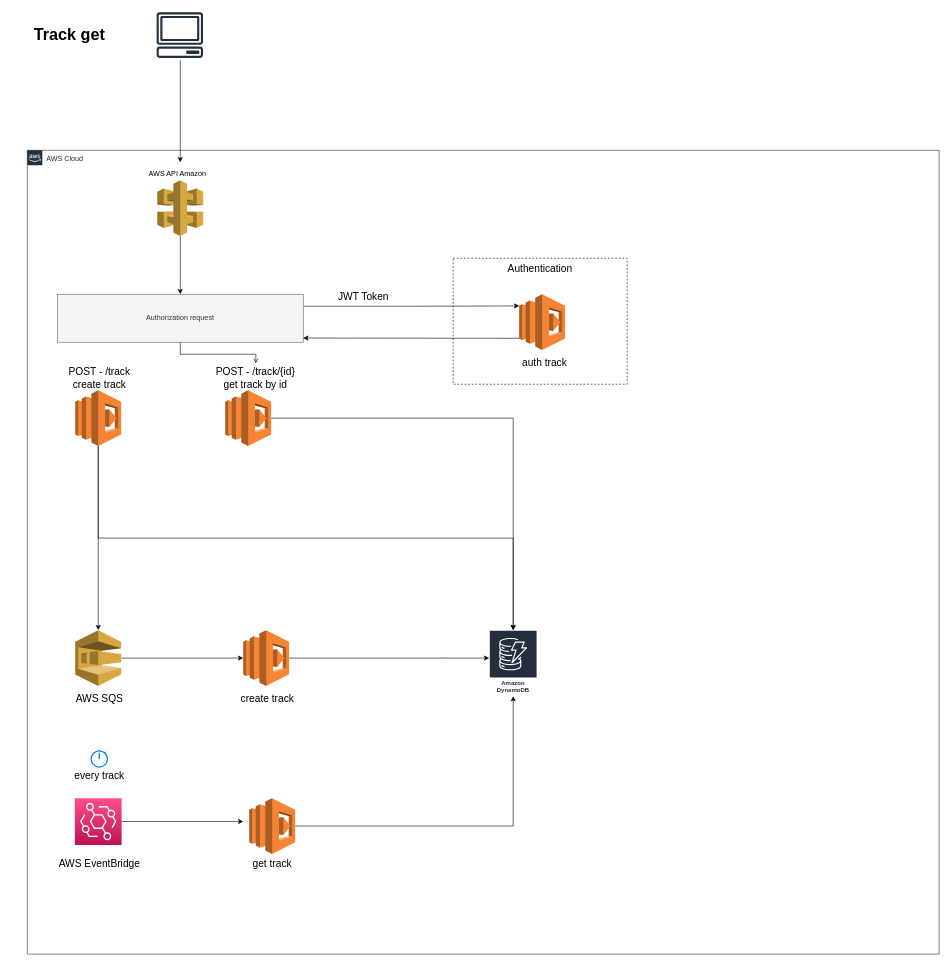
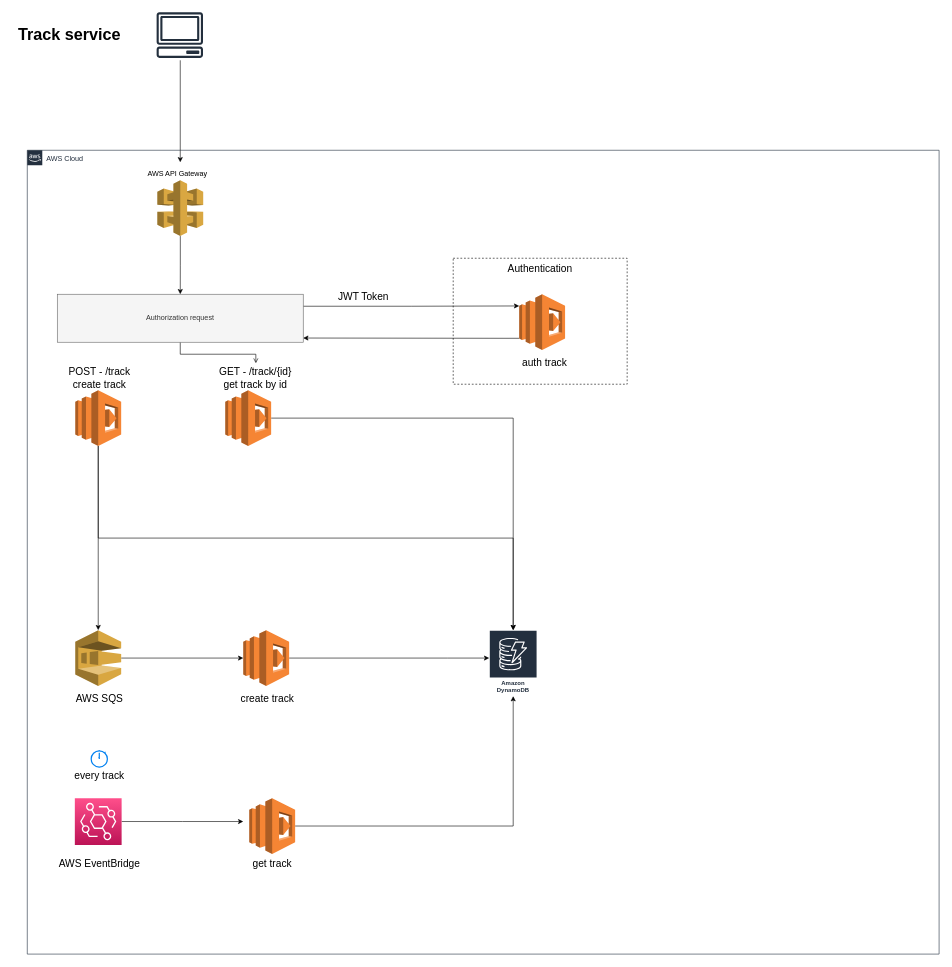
node "Track get": label "Track get" -> "Track service"
node "AWS API Amazon": label "AWS API Amazon" -> "AWS API Gateway"
node "POST - /track/{id} get track by id": label "POST - /track/{id} get track by id" -> "GET - /track/{id} get track by id"
